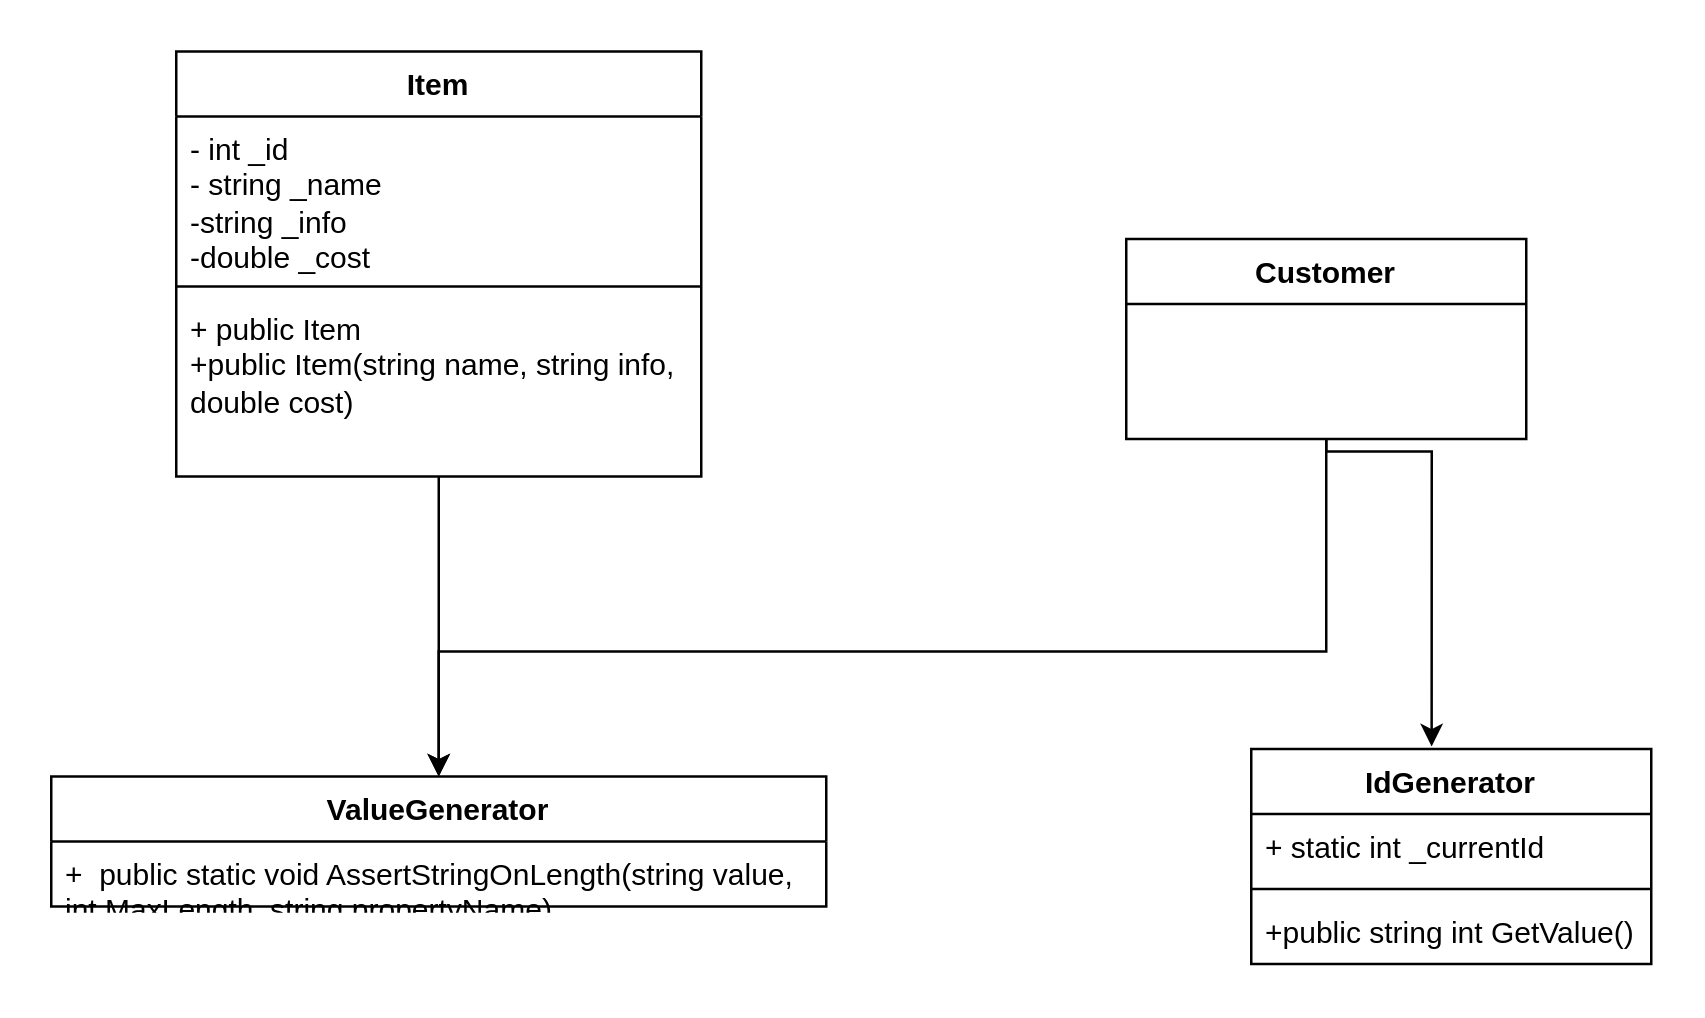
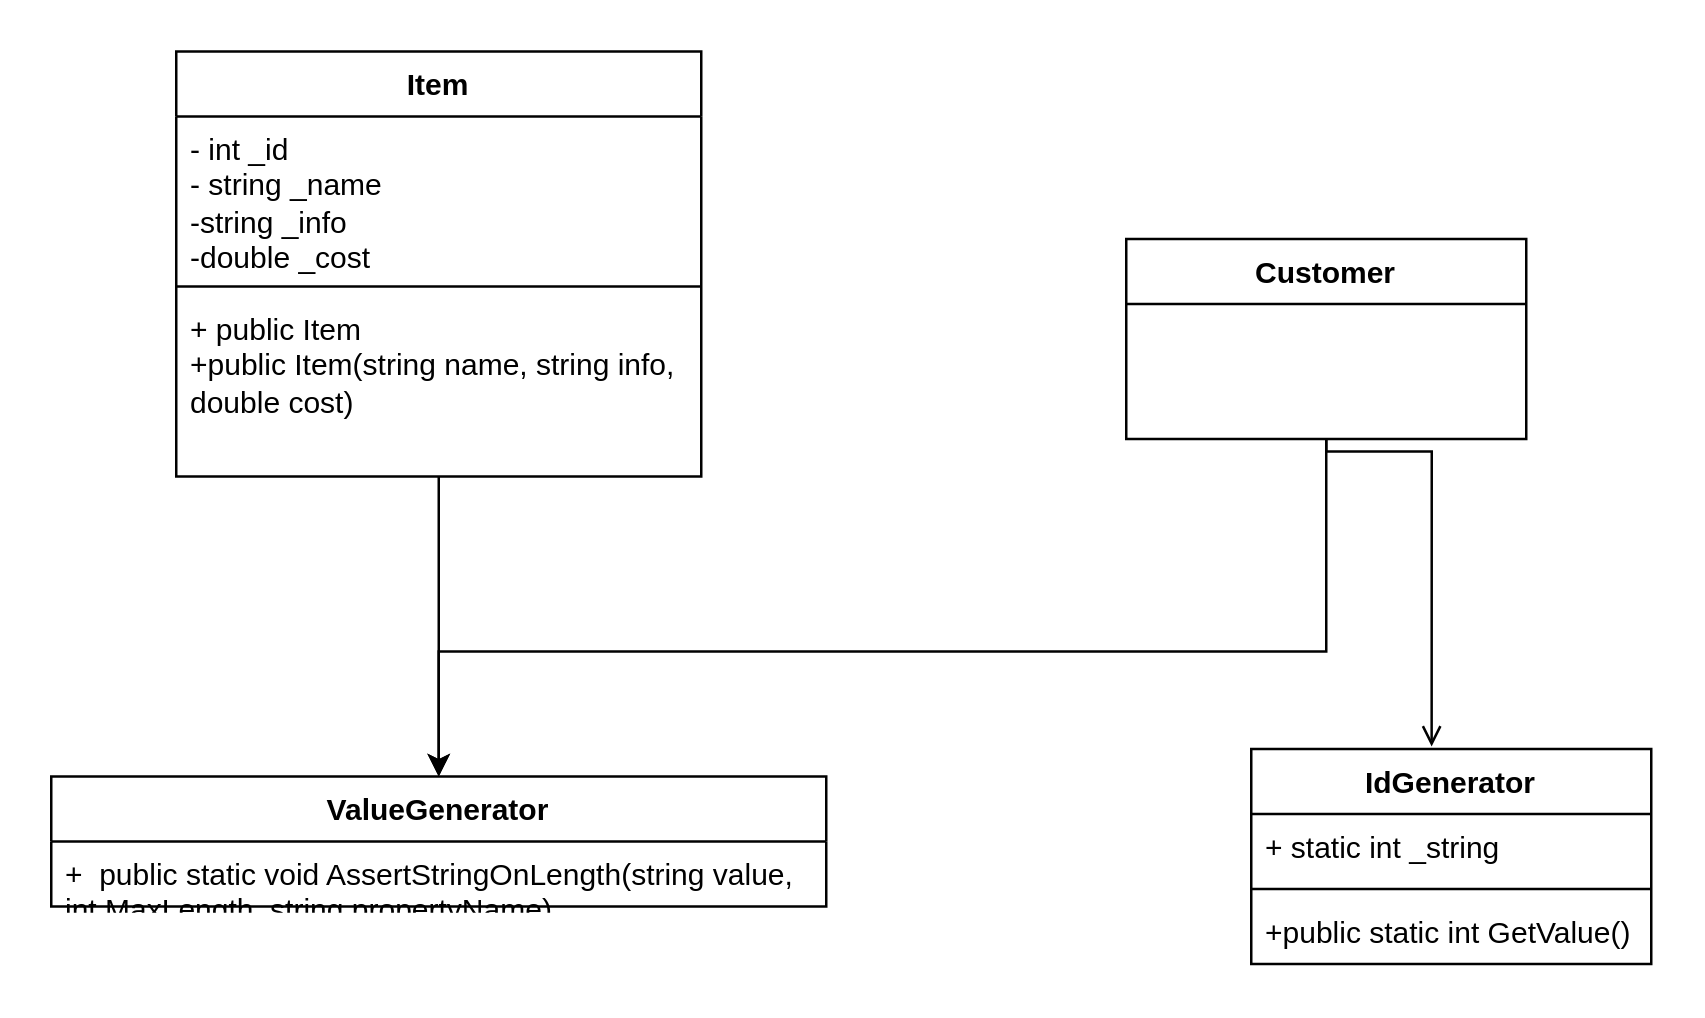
edge "Customer" -> "IdGenerator": arrowhead classic -> open
node "+ static int _currentId": label "+ static int _currentId" -> "+ static int _string"
node "+public string int GetValue()": label "+public string int GetValue()" -> "+public static int GetValue()"
